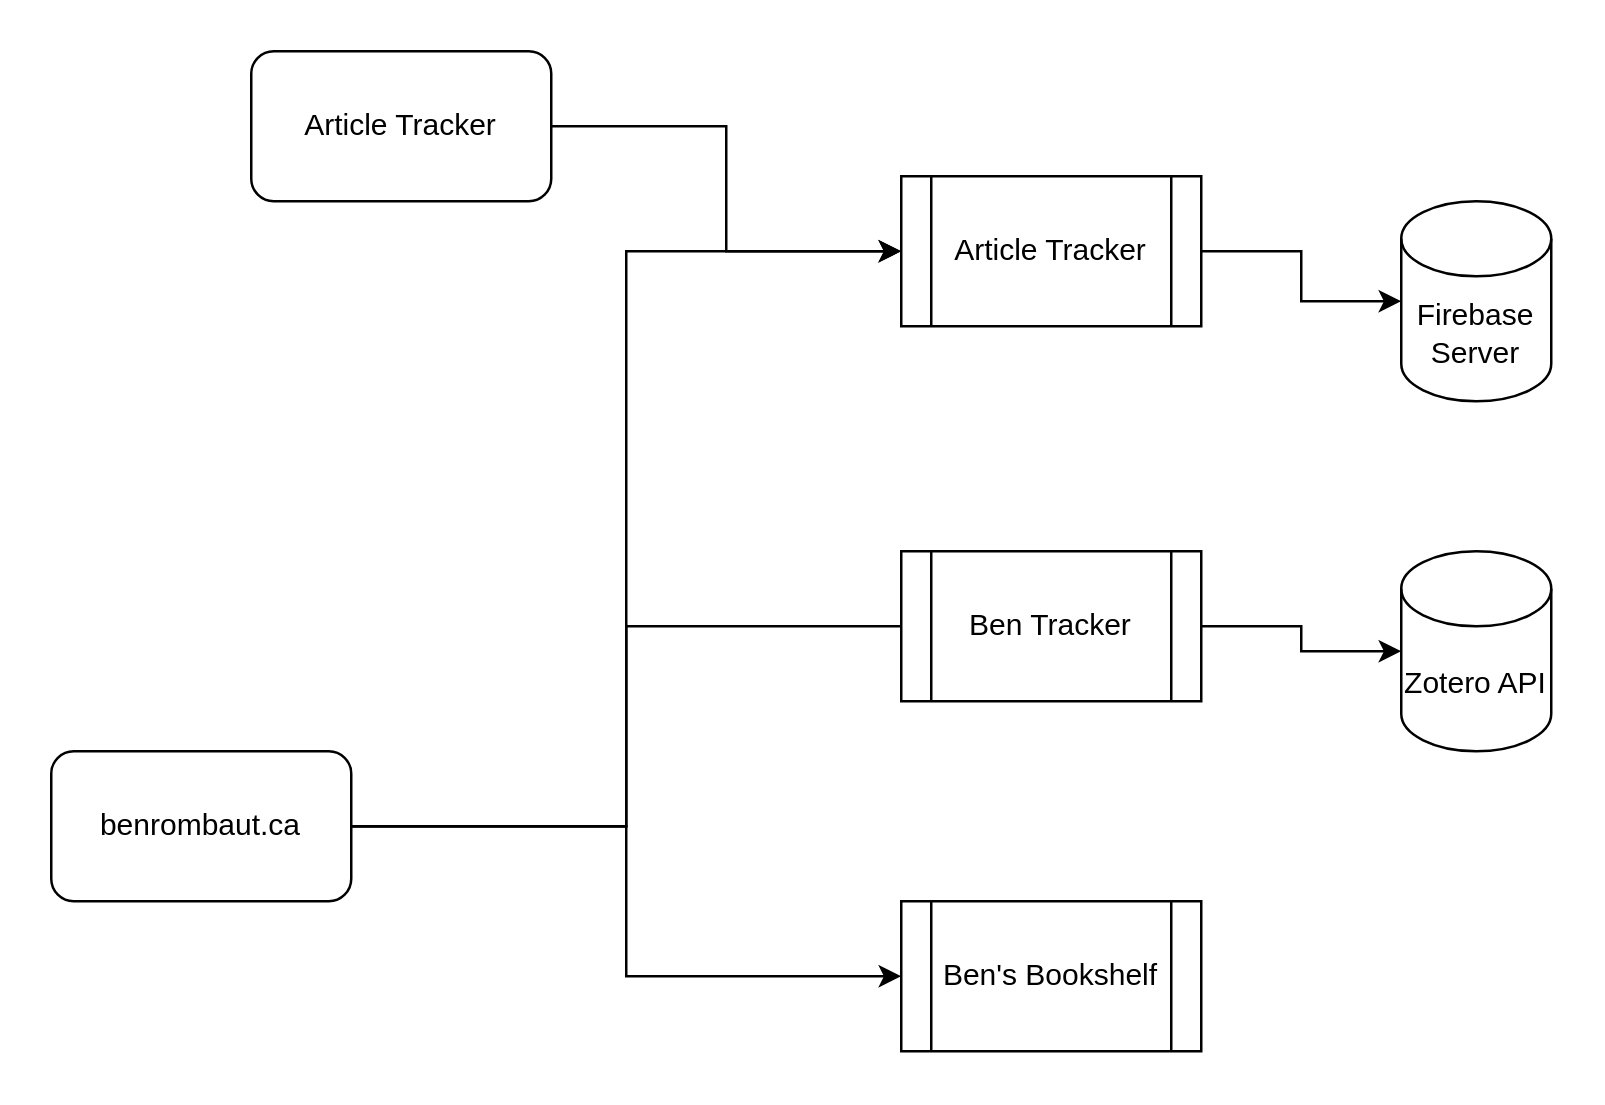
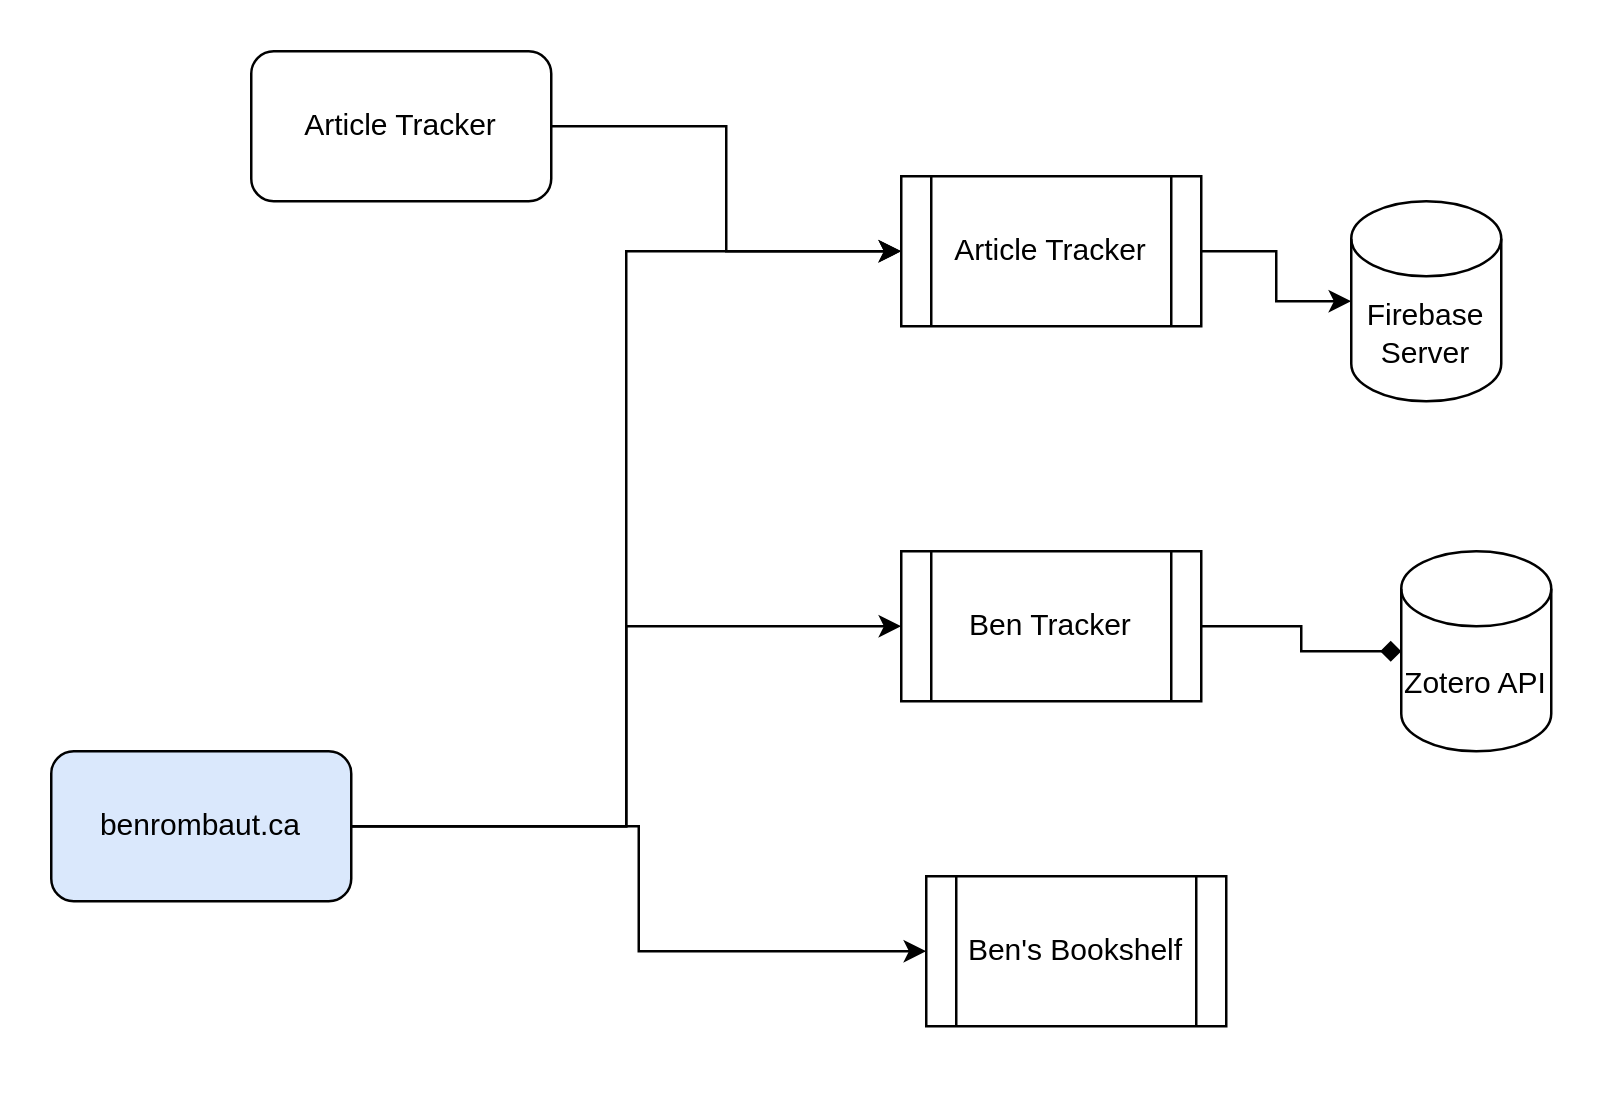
node "Firebase Server": moved (1476, 301) -> (1426, 301)
edge "Ben Tracker" -- "benrombaut.ca": arrowhead none -> classic
edge "Ben Tracker" -> "Zotero API": arrowhead classic -> diamond
node "benrombaut.ca": fillcolor #ffffff -> #dae8fc
node "Ben's Bookshelf": moved (1051, 976) -> (1076, 951)
